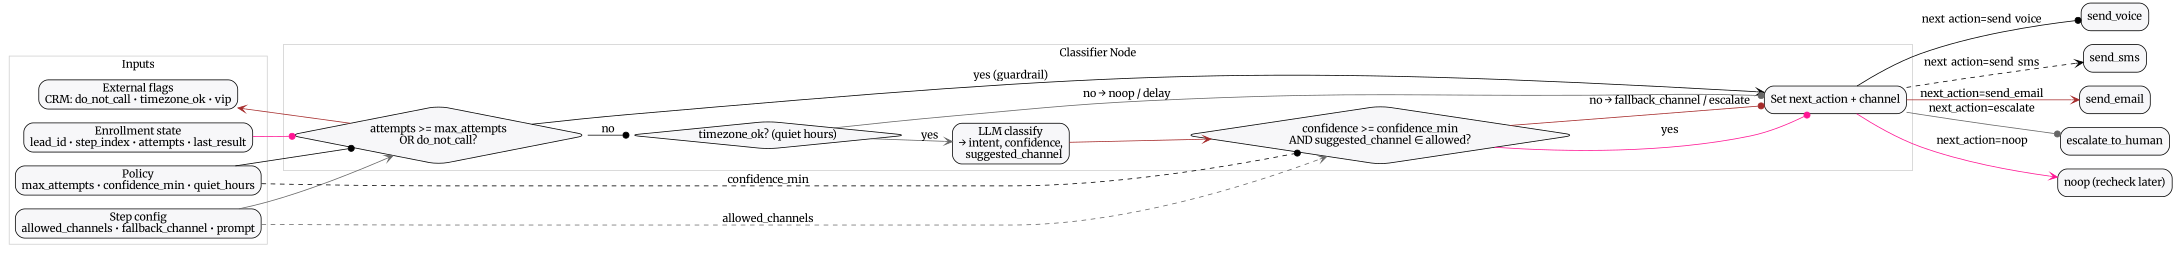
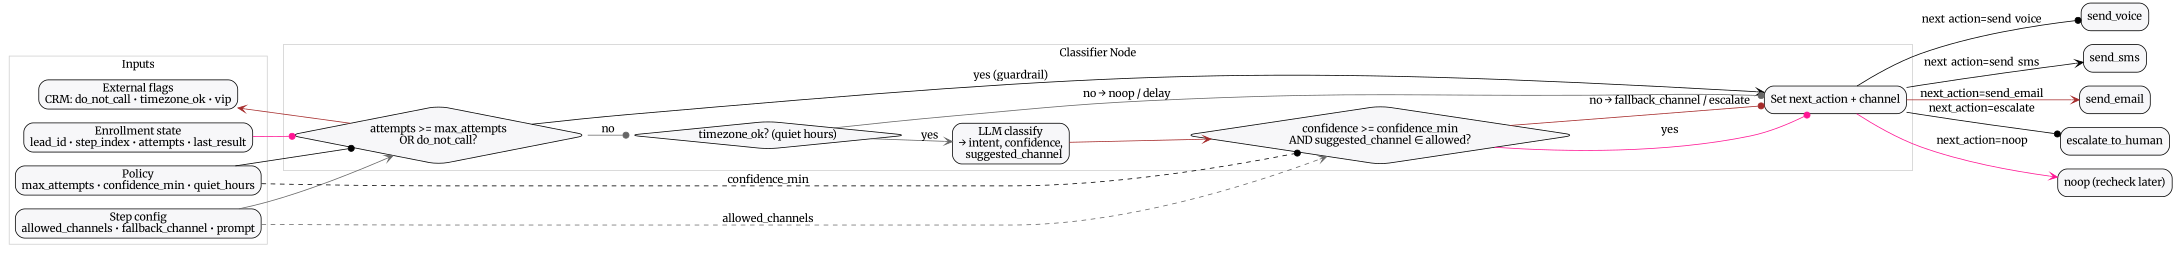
edge "Set next_action + channel" -> "send_sms": style dashed -> solid
edge "Set next_action + channel" -> "escalate_to_human": color gray40 -> black
edge "attempts >= max_attempts OR do_not_call?" -> "timezone_ok? (quiet hours)": color black -> gray40
